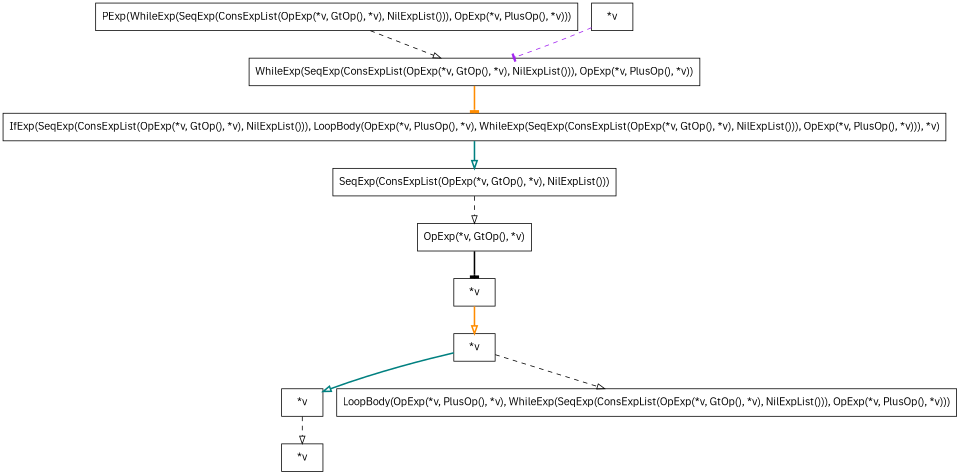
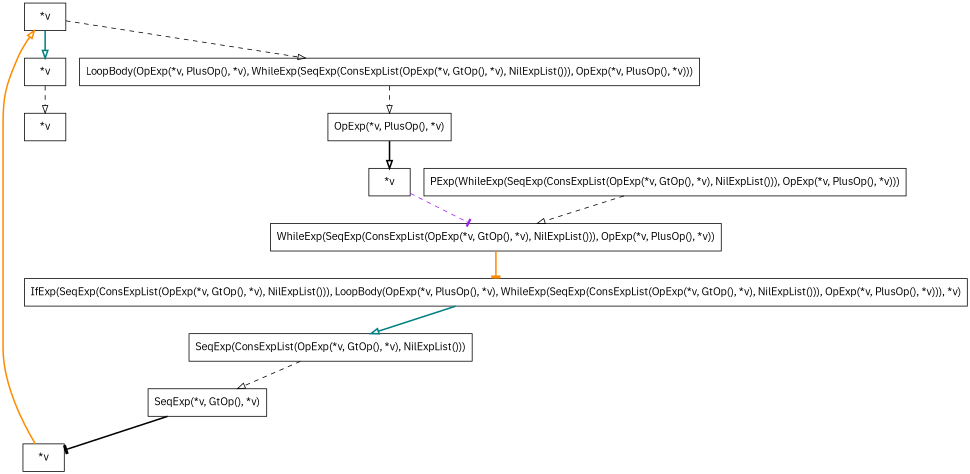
node "OpExp(*v, PlusOp(), *v)": added
node "OpExp(*v, GtOp(), *v)": label "OpExp(*v, GtOp(), *v)" -> "SeqExp(*v, GtOp(), *v)"
